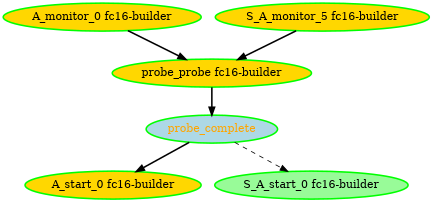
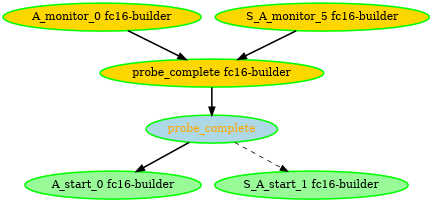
node "probe_probe fc16-builder": label "probe_probe fc16-builder" -> "probe_complete fc16-builder"
node "A_start_0 fc16-builder": fillcolor gold -> palegreen
node "S_A_start_0 fc16-builder": label "S_A_start_0 fc16-builder" -> "S_A_start_1 fc16-builder"
